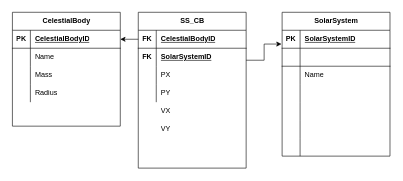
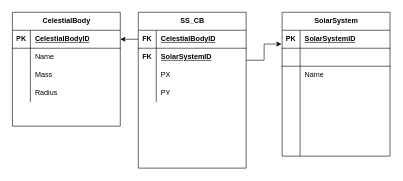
node "VX": removed
node "VY": removed
